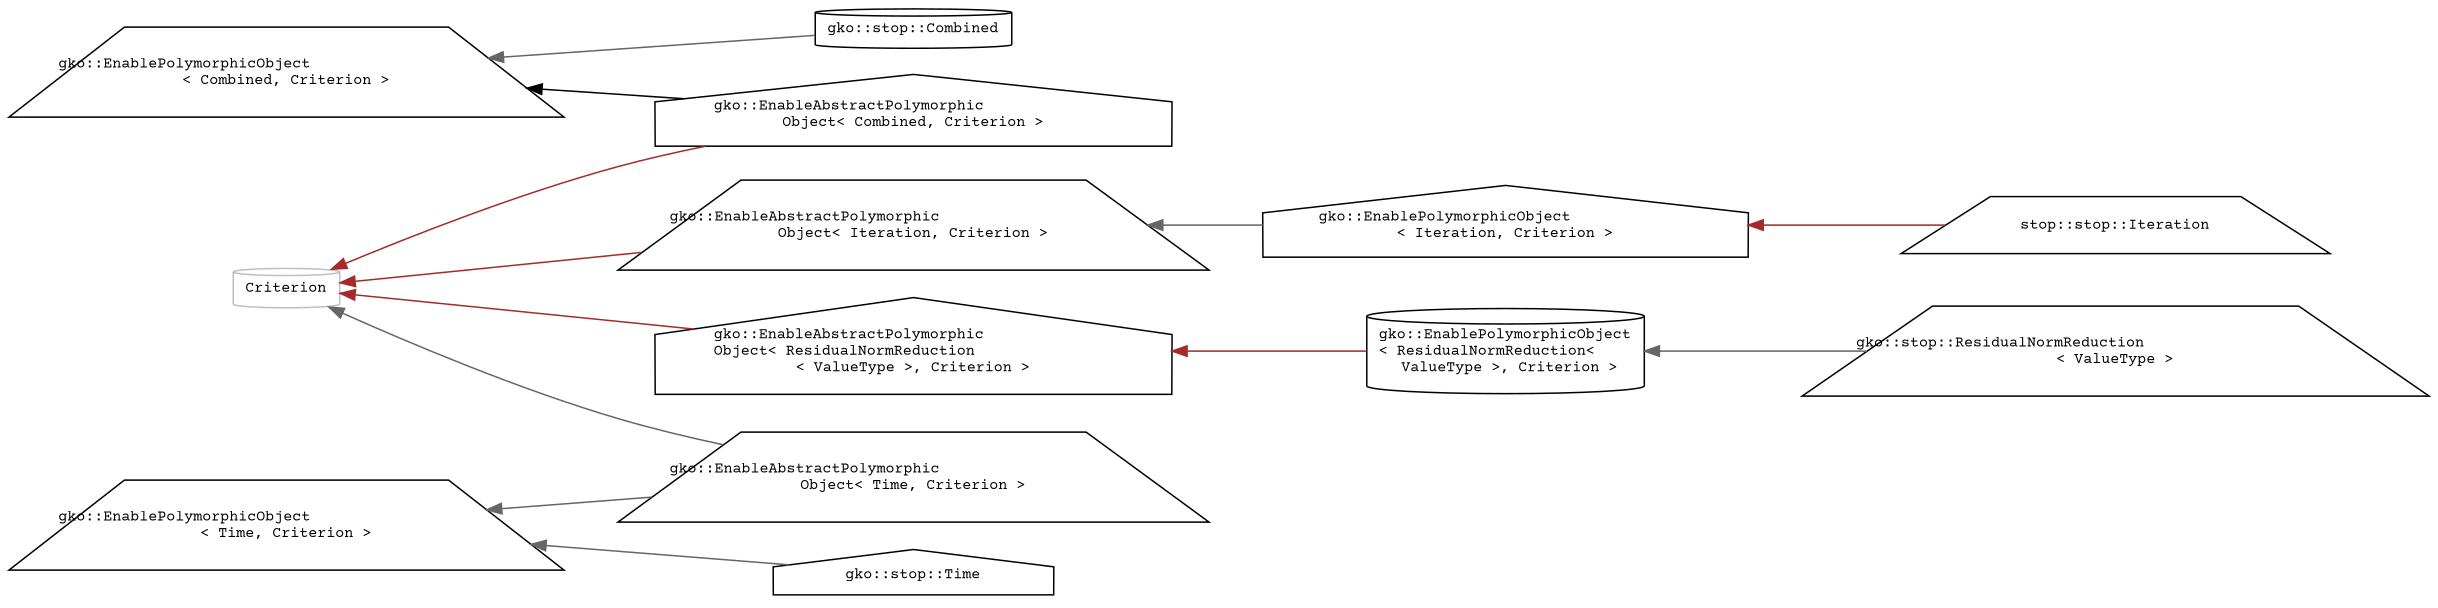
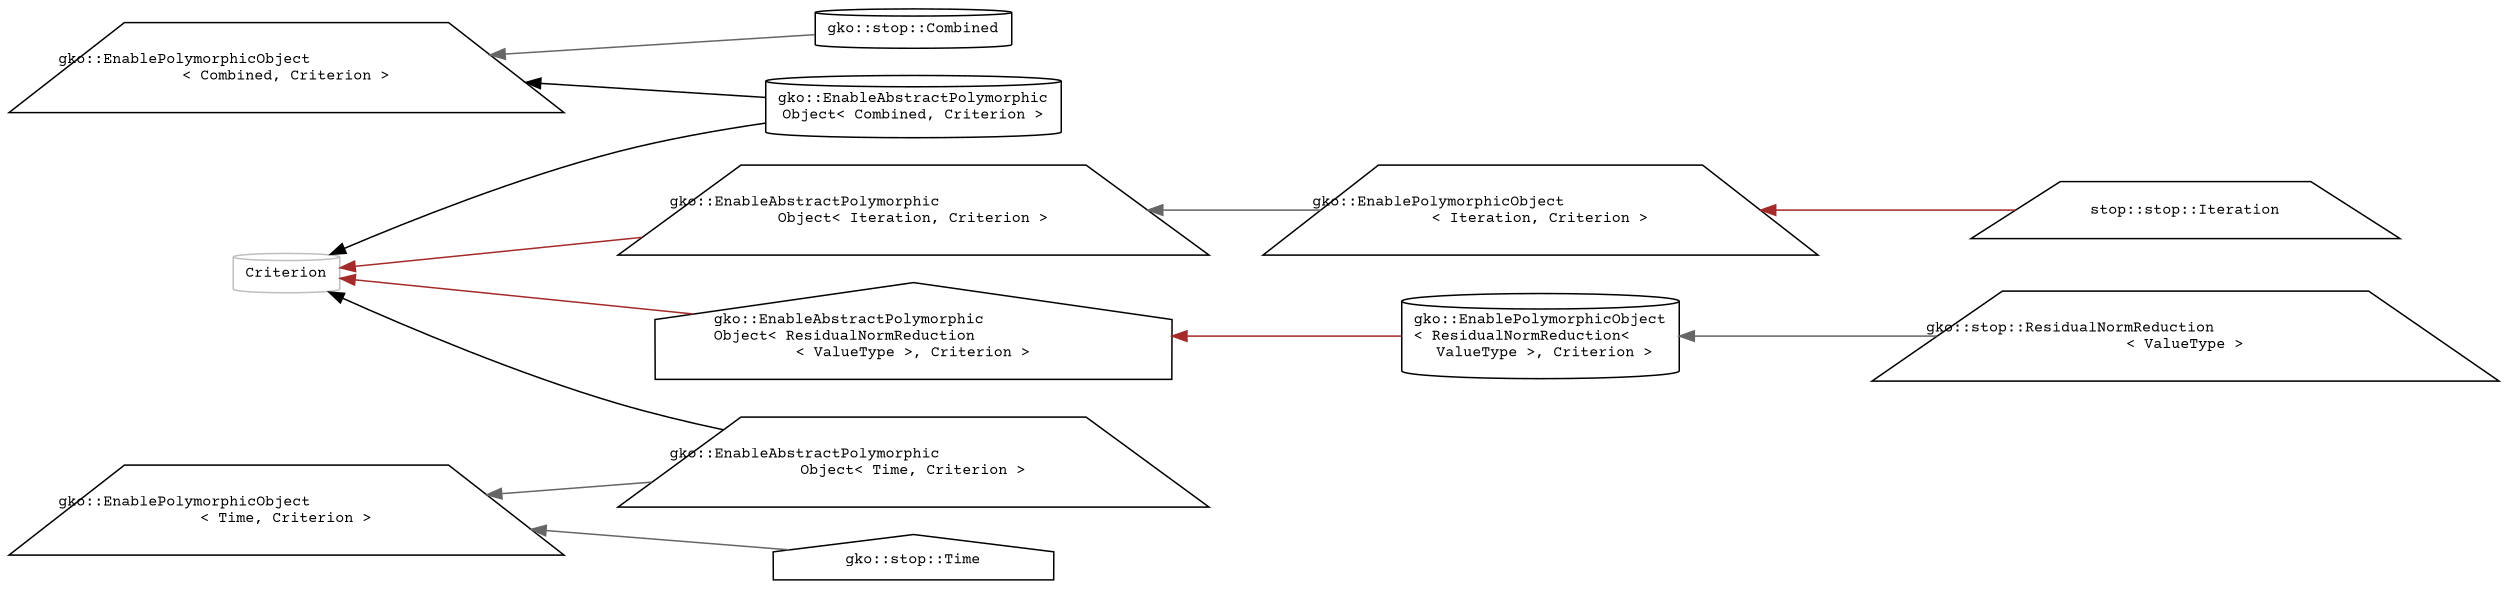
node "gko::EnableAbstractPolymorphic Object< Combined, Criterion >": shape house -> cylinder
edge "gko::EnableAbstractPolymorphic Object< Combined, Criterion >" -> "Criterion": color brown -> black
node "gko::EnablePolymorphicObject < Iteration, Criterion >": shape house -> trapezium
edge "gko::EnableAbstractPolymorphic Object< Time, Criterion >" -> "Criterion": color gray40 -> black
